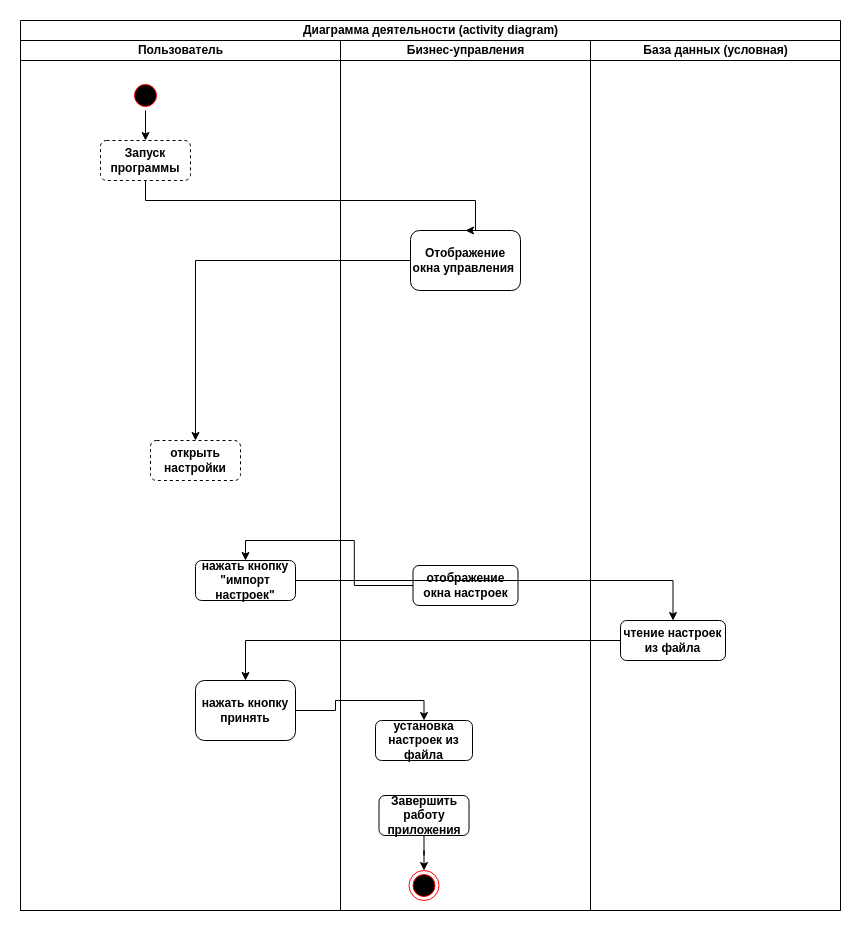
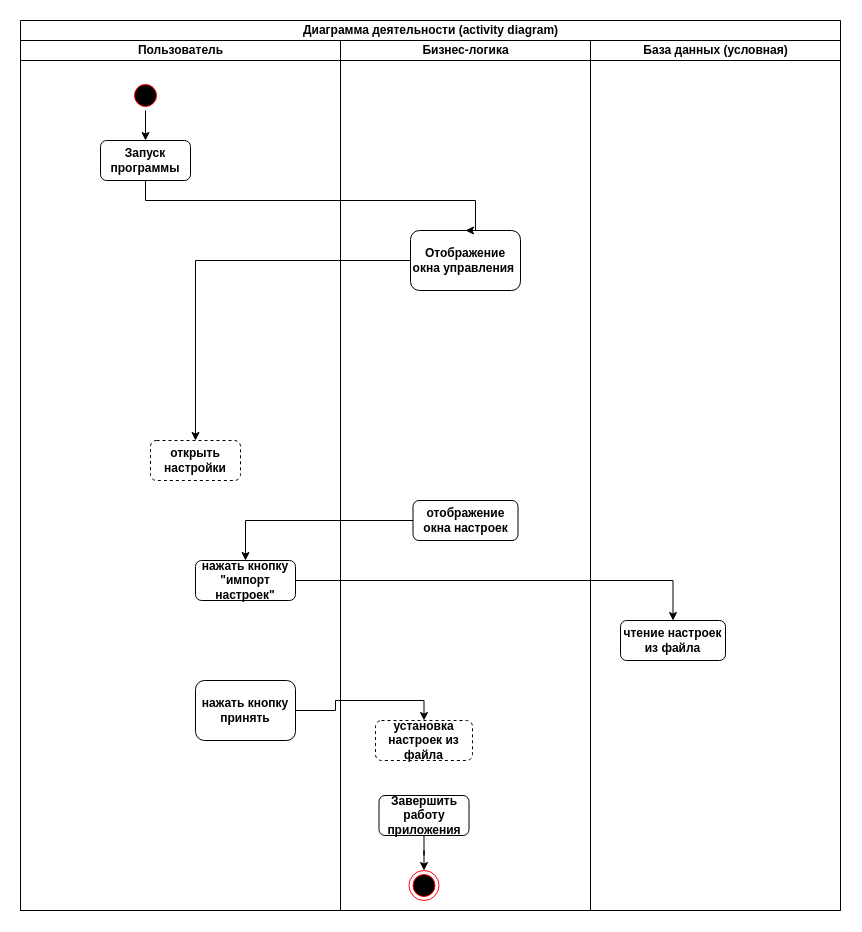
node "Бизнес-управления": label "Бизнес-управления" -> "Бизнес-логика"
node "Запуск программы": style dashed -> solid
node "отображение окна настроек": moved (466, 586) -> (466, 521)
edge "чтение настроек из файла" -> "нажать кнопку принять": removed
node "установка настроек из файла": style solid -> dashed
